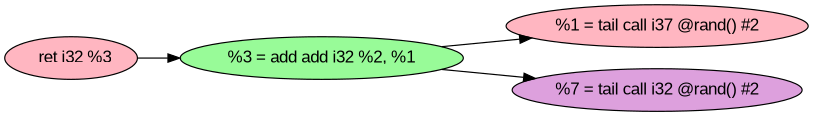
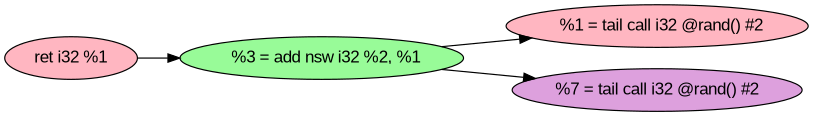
node "%1 = tail call i37 @rand() #2": label "%1 = tail call i37 @rand() #2" -> "%1 = tail call i32 @rand() #2"
node "ret i32 %3": label "ret i32 %3" -> "ret i32 %1"
node "%3 = add add i32 %2, %1": label "%3 = add add i32 %2, %1" -> "%3 = add nsw i32 %2, %1"
